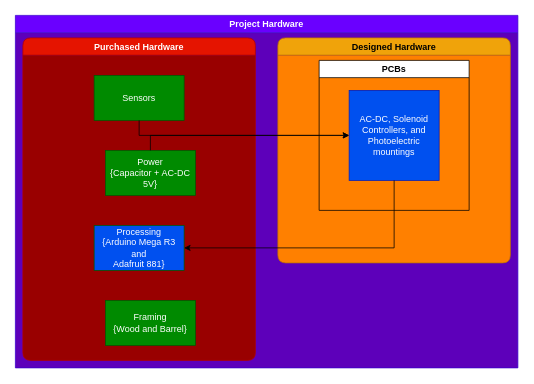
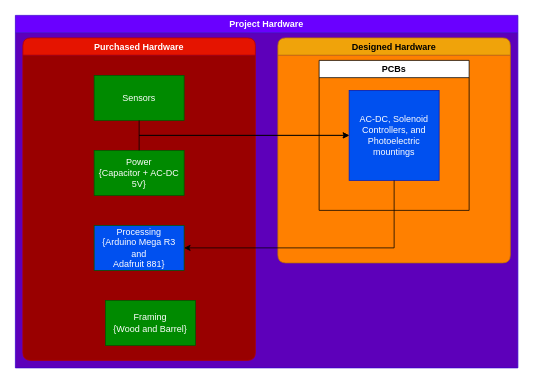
node "Power {Capacitor + AC-DC 5V}": moved (150, 173) -> (139, 173)
